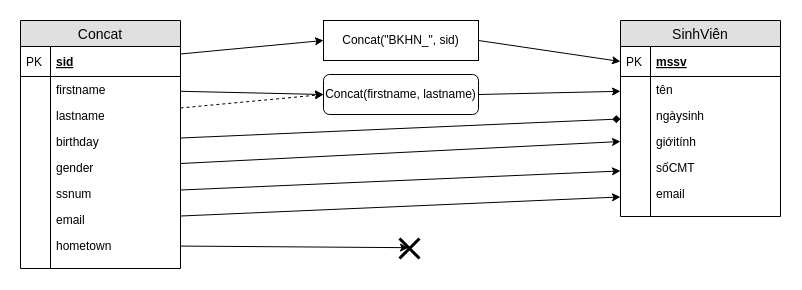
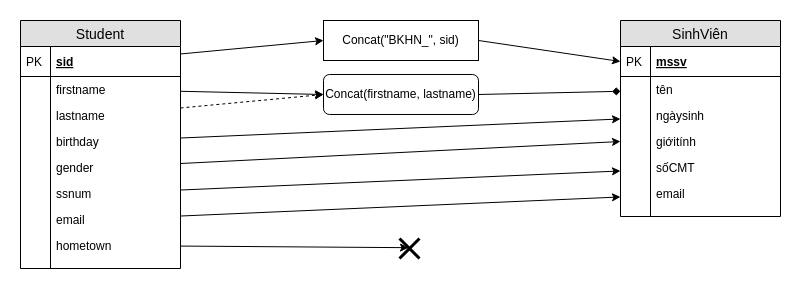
node "Concat": label "Concat" -> "Student"
edge "Concat(firstname, lastname)" -> "tên": arrowhead classic -> diamond
edge "birthday" -> "ngàysinh": arrowhead diamond -> classic
